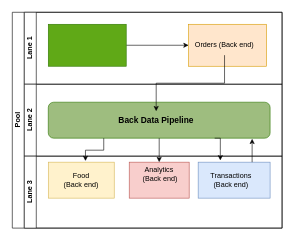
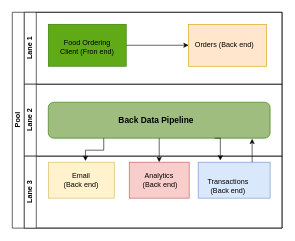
node "Food Ordering Client (Fron end)": added
edge "Orders (Back end)" -> "Back Data Pipeline": removed
node "Analytics (Back end)": moved (159, 174) -> (159, 180)
node "Food (Back end)": label "Food (Back end)" -> "Email (Back end)"
node "Transactions (Back end)": moved (231, 180) -> (228, 186)
